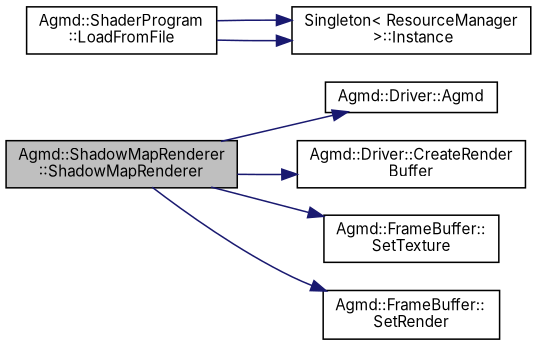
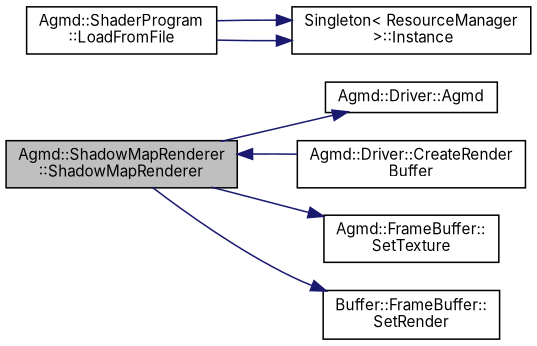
edge "Agmd::ShadowMapRenderer ::ShadowMapRenderer" -> "Agmd::Driver::CreateRender Buffer": reversed
node "Agmd::FrameBuffer:: SetRender": label "Agmd::FrameBuffer:: SetRender" -> "Buffer::FrameBuffer:: SetRender"
